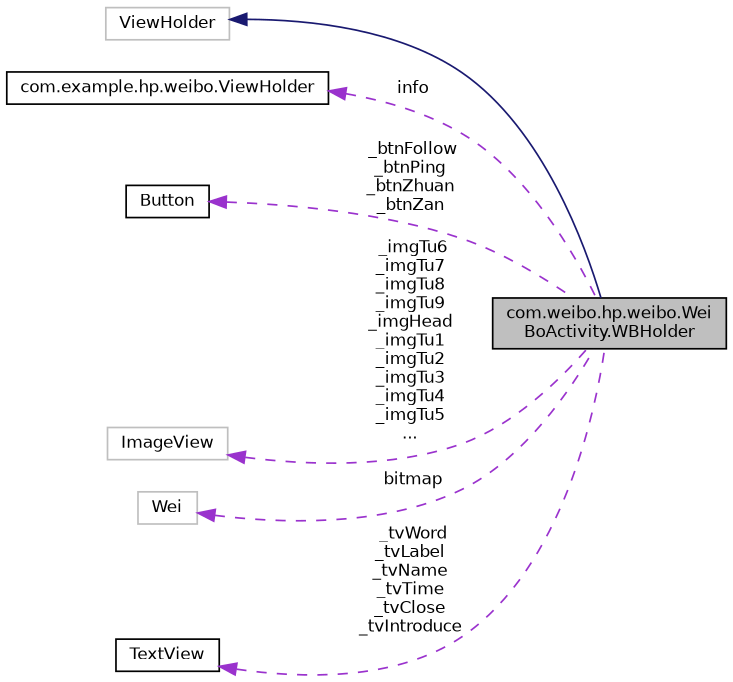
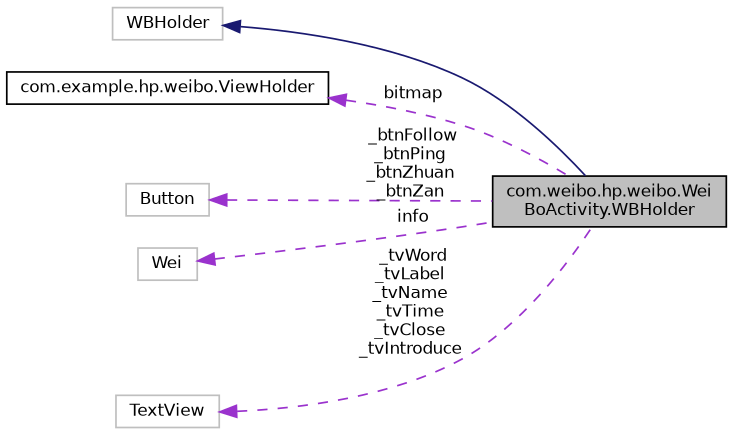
node "ViewHolder": label "ViewHolder" -> "WBHolder"
edge "com.weibo.hp.weibo.Wei BoActivity.WBHolder" -> "com.example.hp.weibo.ViewHolder": label " info" -> " bitmap"
node "Button": color black -> grey75
node "ImageView": removed
edge "com.weibo.hp.weibo.Wei BoActivity.WBHolder" -> "Wei": label " bitmap" -> " info"
node "TextView": color black -> grey75
